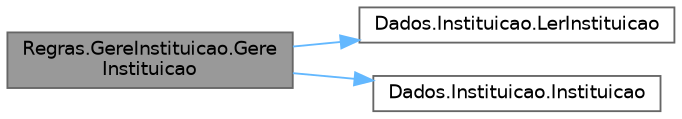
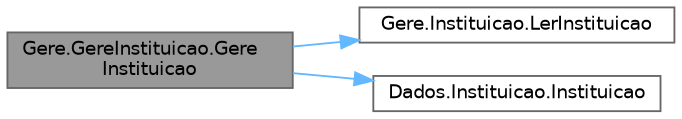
node "Dados.Instituicao.LerInstituicao": label "Dados.Instituicao.LerInstituicao" -> "Gere.Instituicao.LerInstituicao"
node "Regras.GereInstituicao.Gere Instituicao": label "Regras.GereInstituicao.Gere Instituicao" -> "Gere.GereInstituicao.Gere Instituicao"
